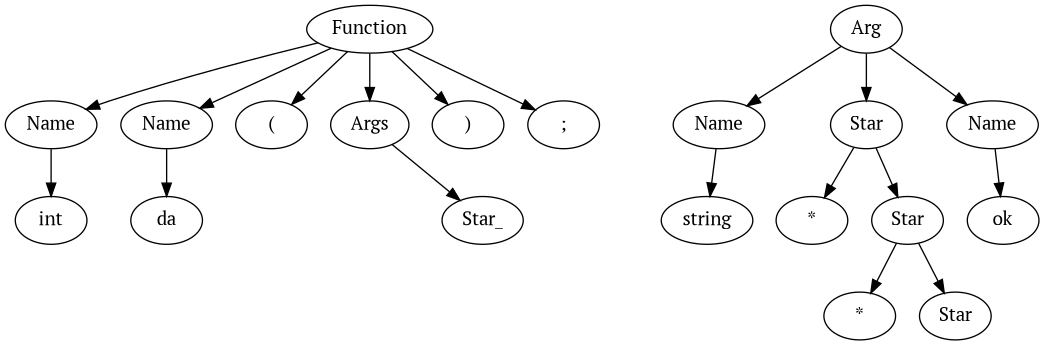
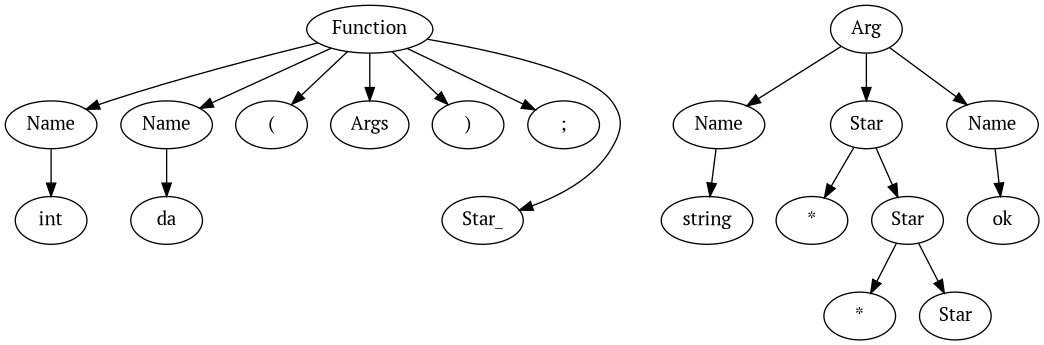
edge "Args" -> "Star_": now "Function" -> "Star_"
